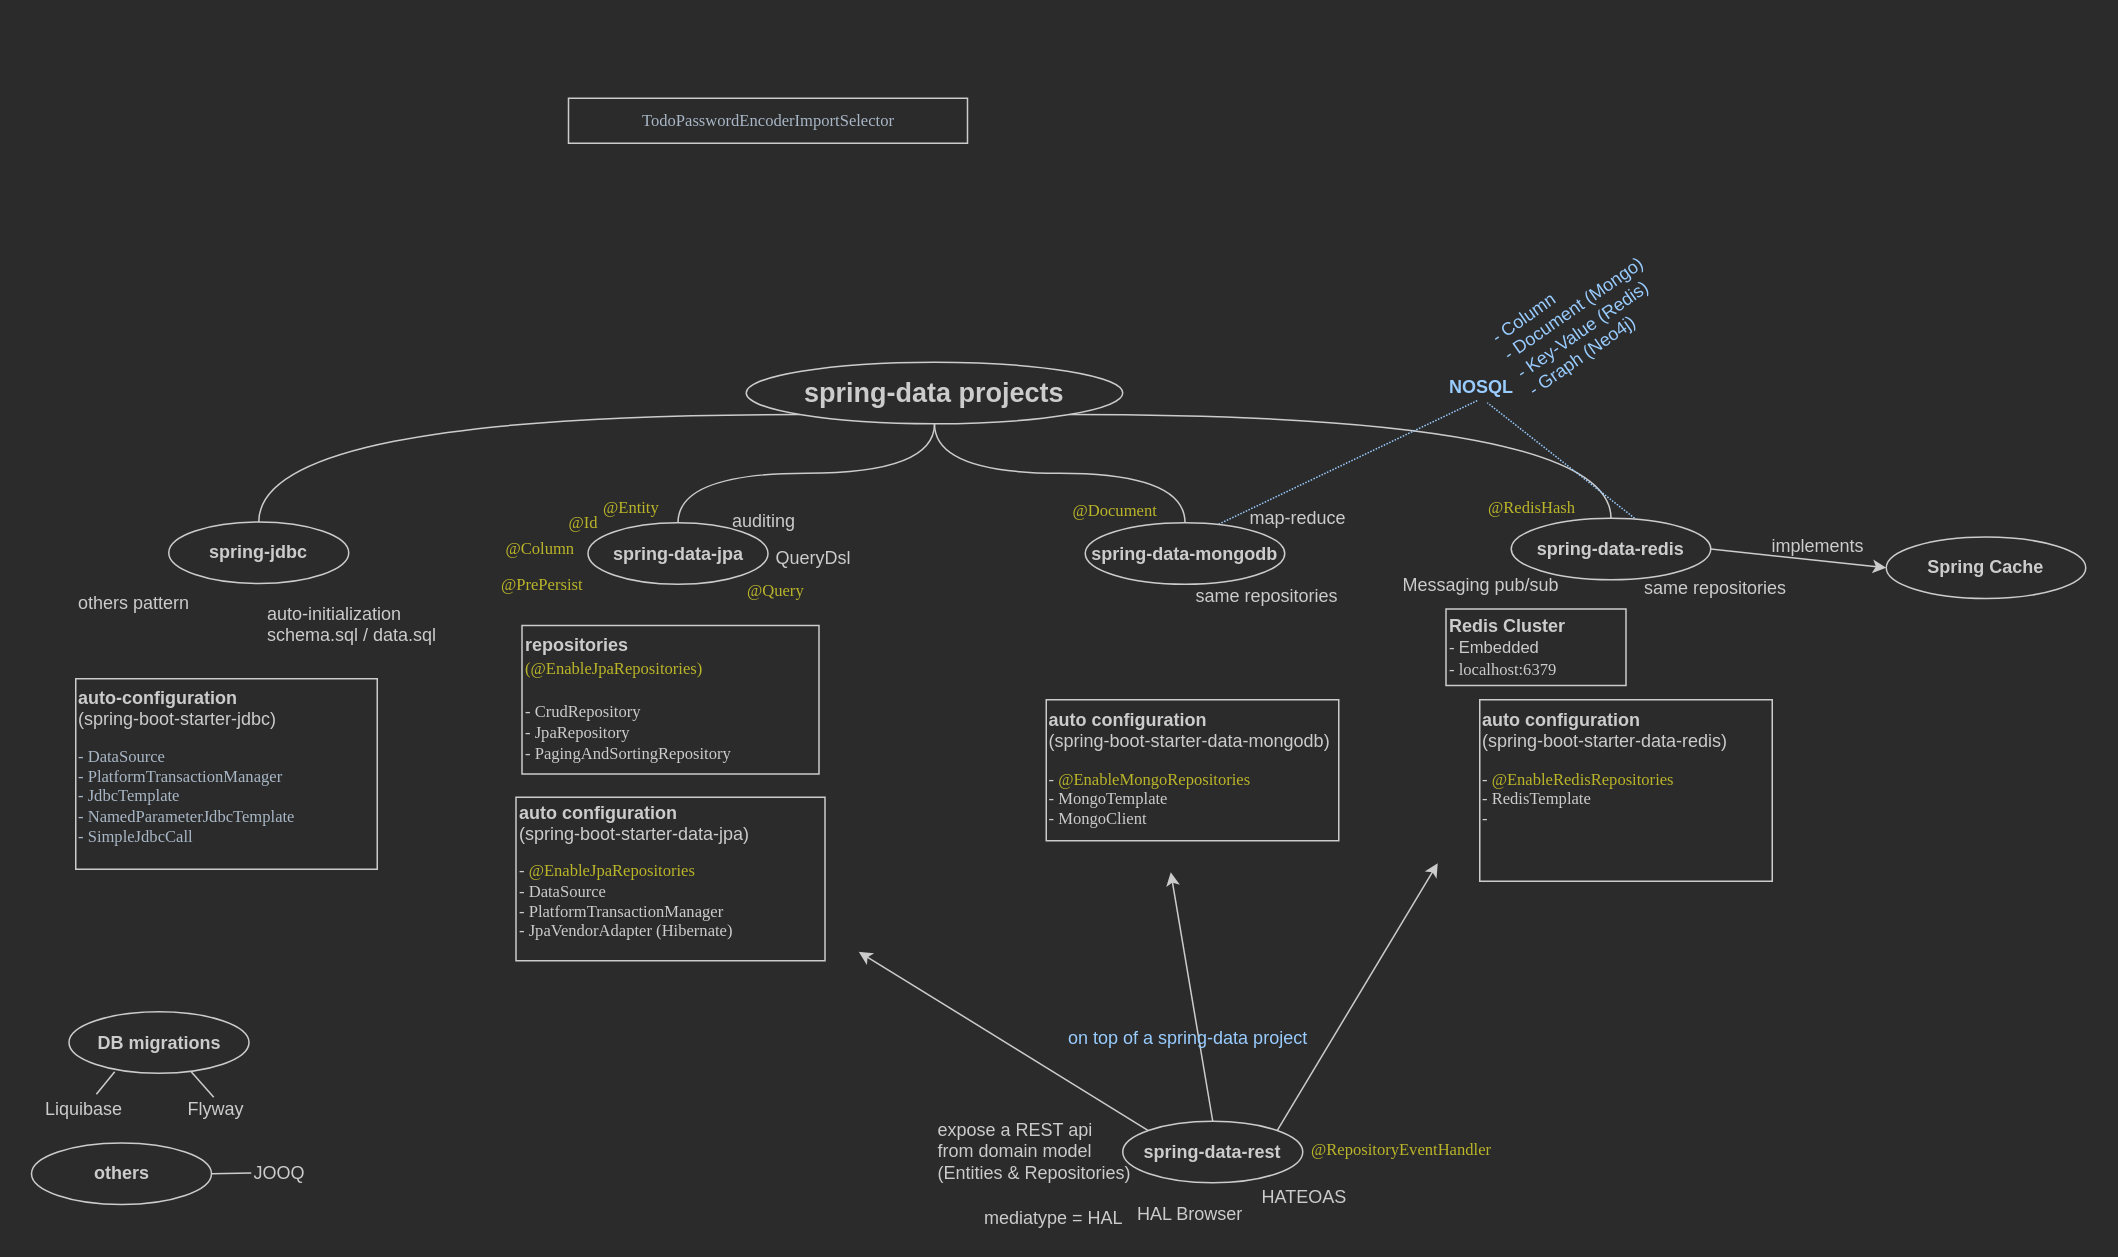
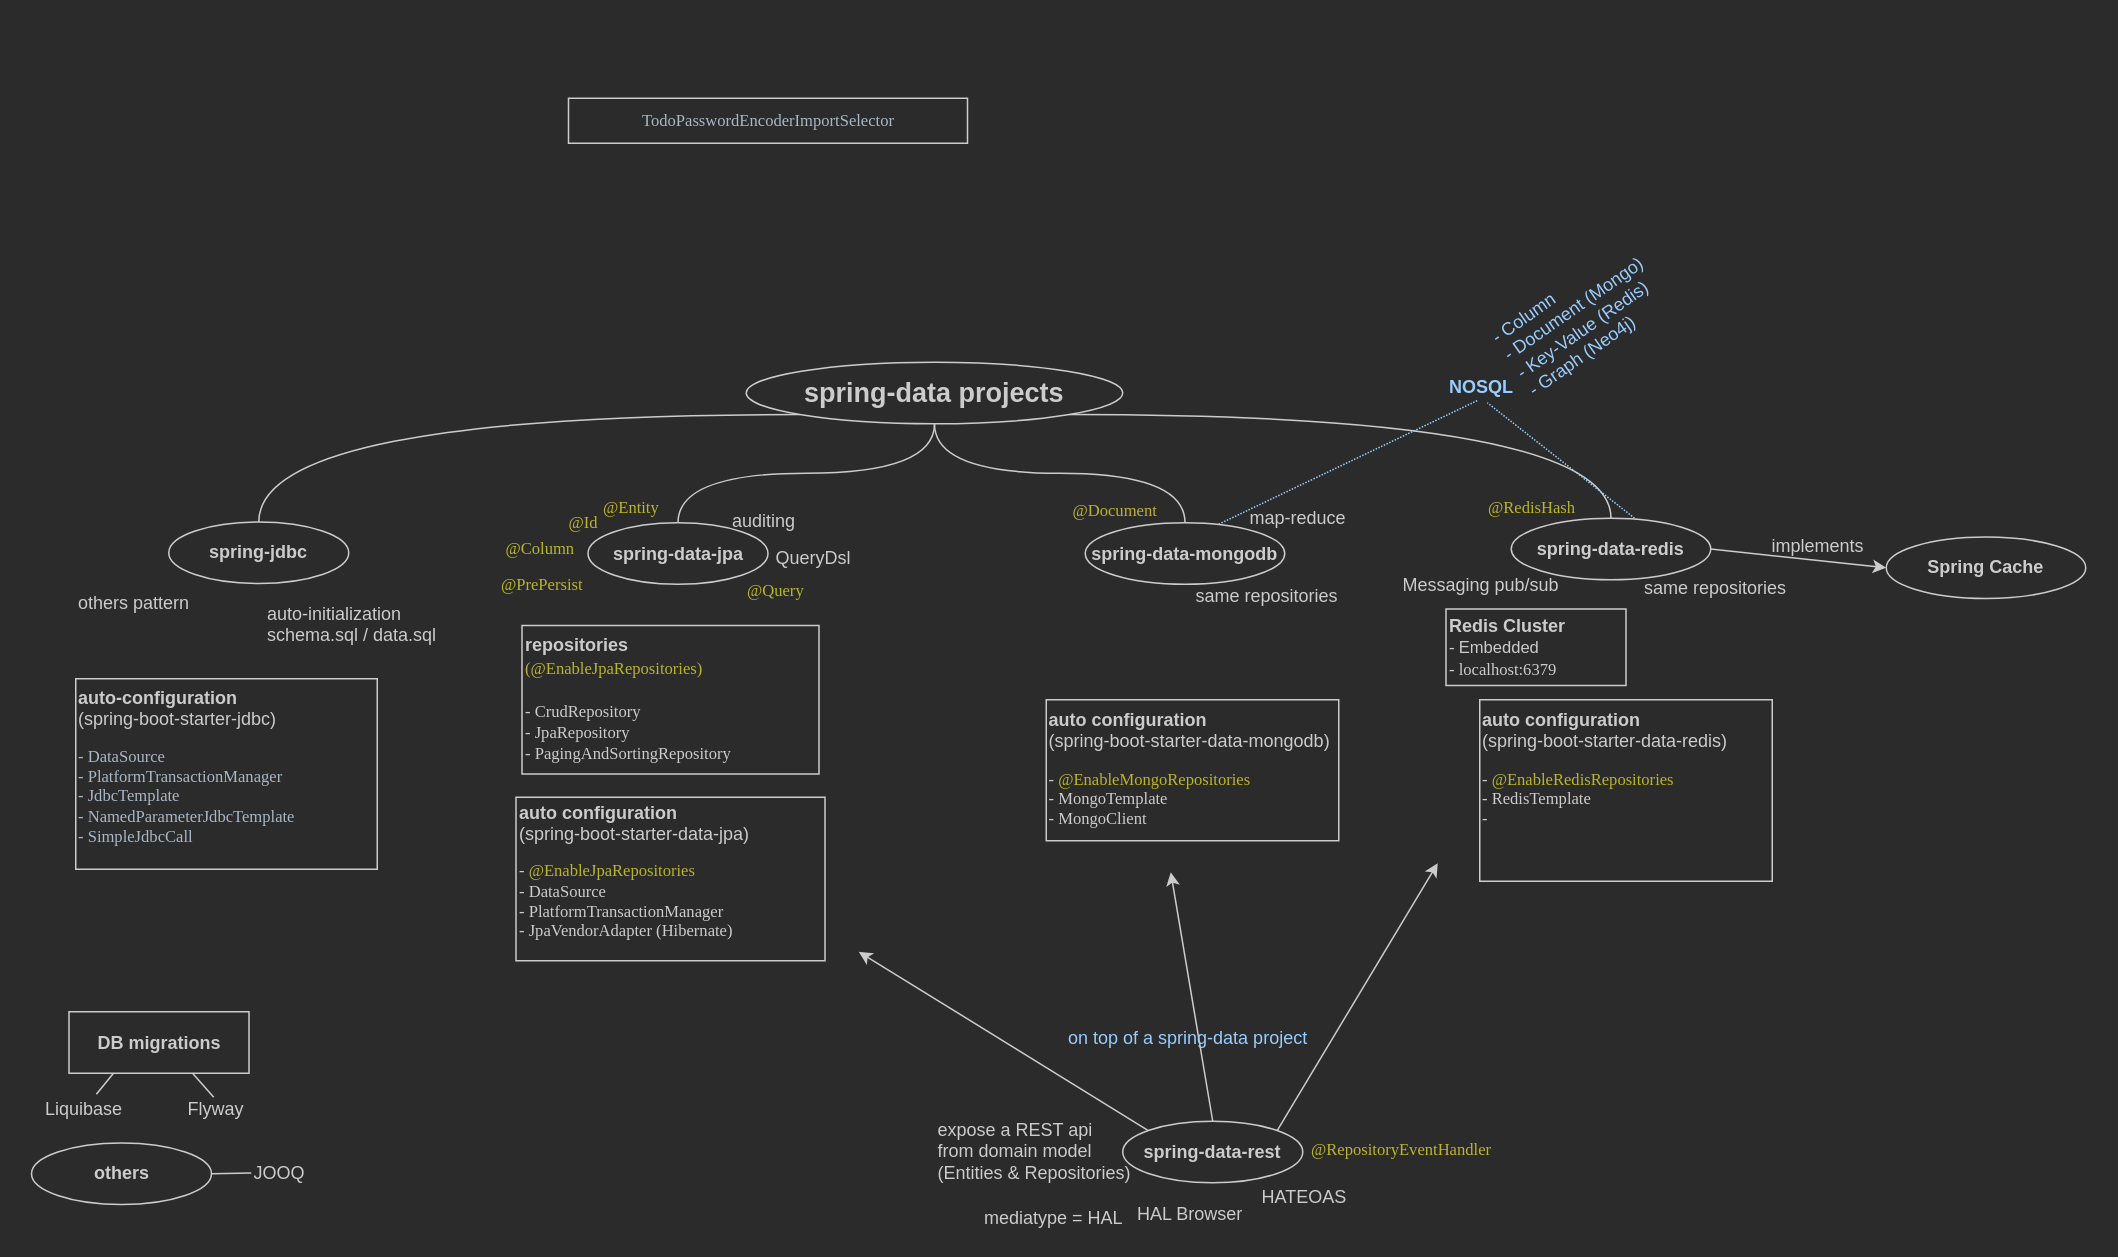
node "DB migrations": shape ellipse -> rectangle
